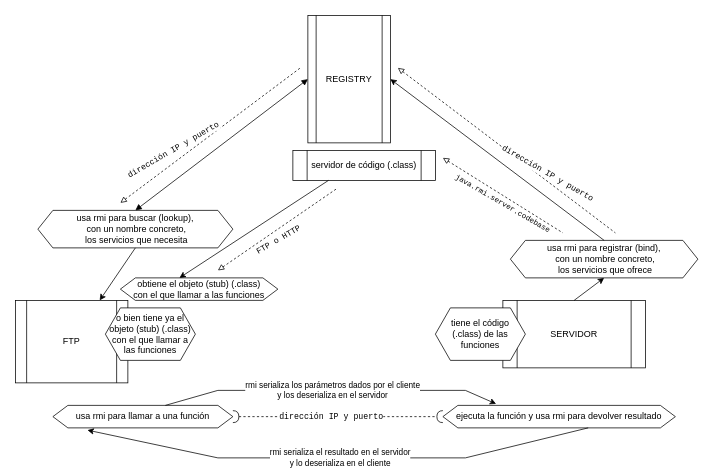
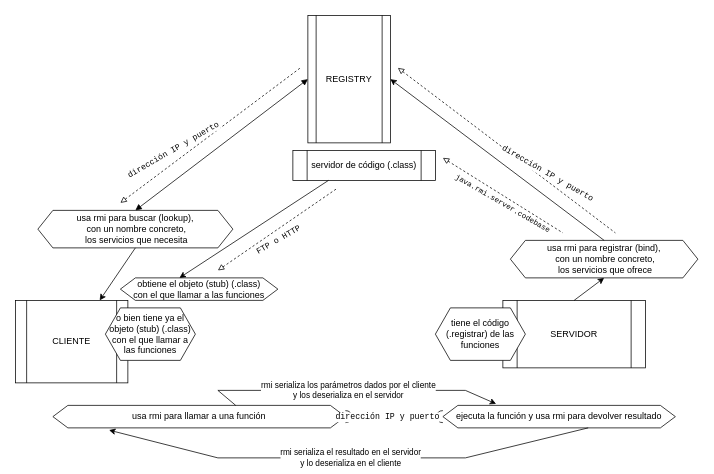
node "tiene el código (.class) de las funciones": label "tiene el código (.class) de las funciones" -> "tiene el código (.registrar) de las funciones"
node "FTP": label "FTP" -> "CLIENTE"
node "usa rmi para llamar a una función": size 180x23 -> 293x23
